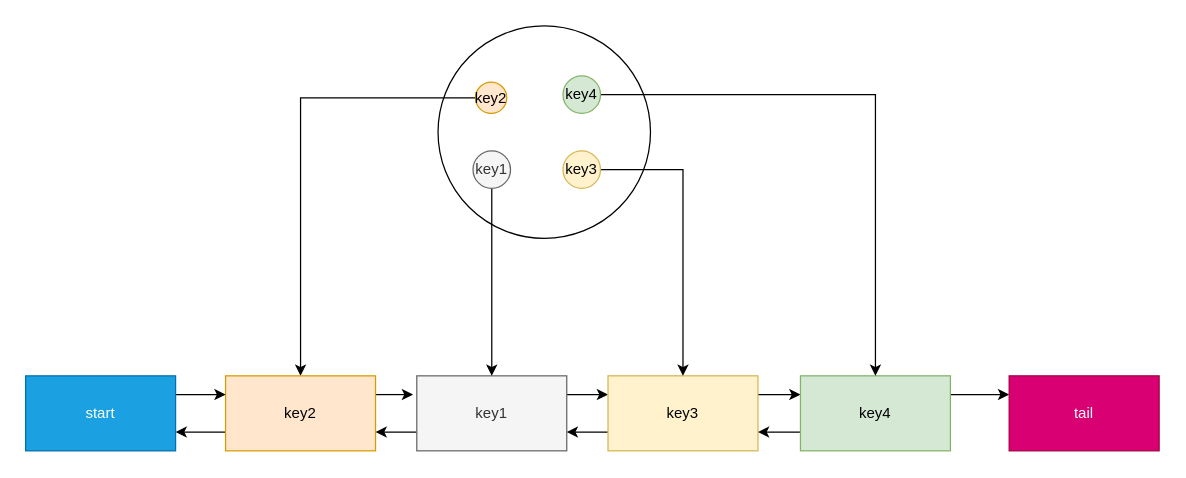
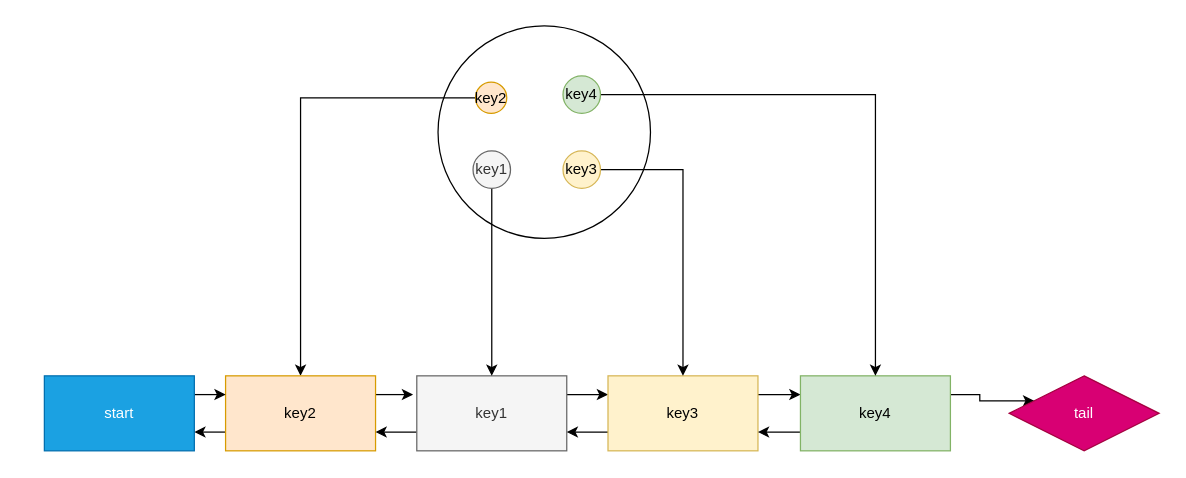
node "start": moved (101, 413) -> (119, 413)
node "tail": shape rectangle -> diamond
